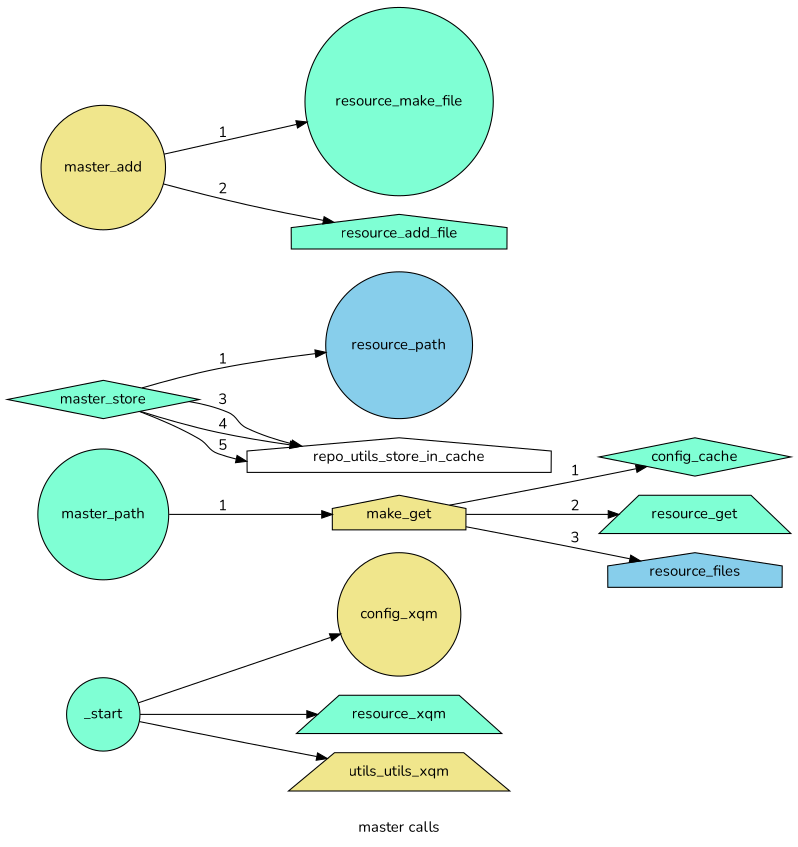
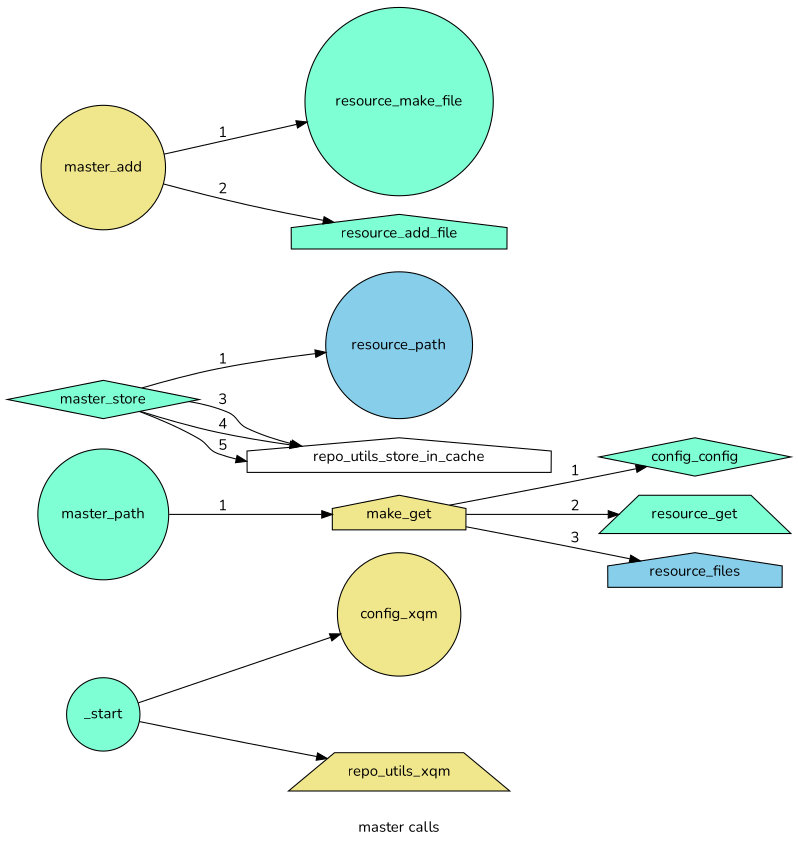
node "config_cache": label "config_cache" -> "config_config"
node "resource_xqm": removed
node "utils_utils_xqm": label "utils_utils_xqm" -> "repo_utils_xqm"
